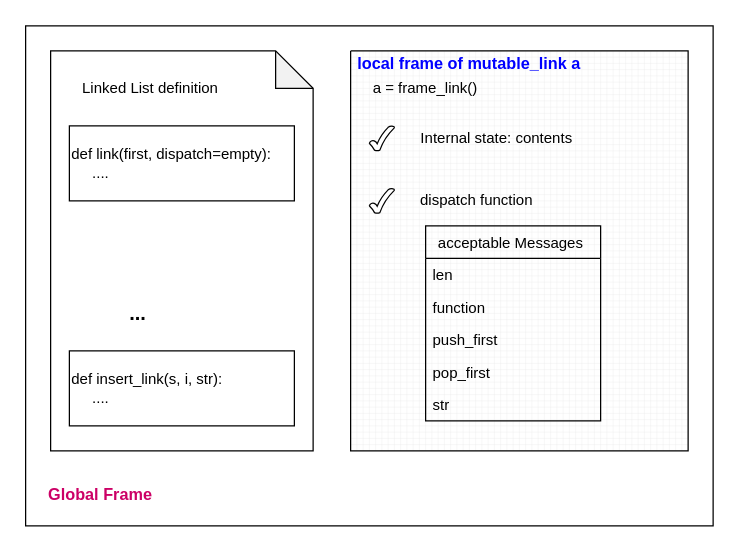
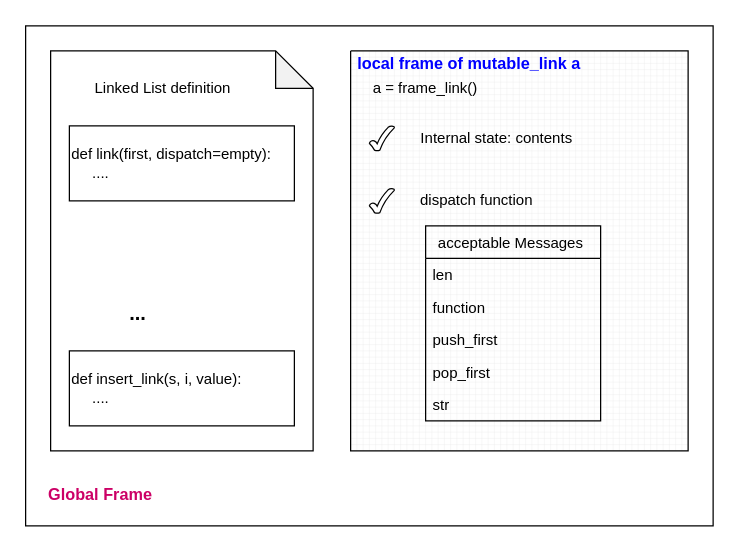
node "Linked List definition": moved (151, 88) -> (163, 88)
node "def insert_link(s, i, str): ....": label "def insert_link(s, i, str): ...." -> "def insert_link(s, i, value): ...."
